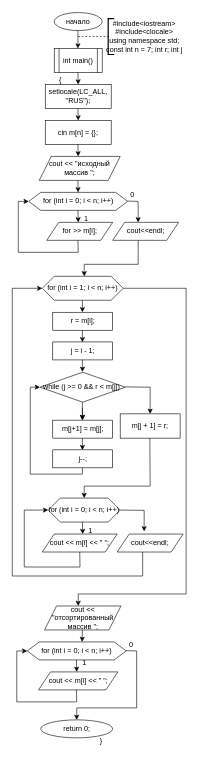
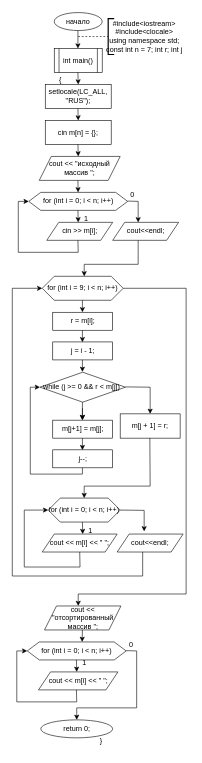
node "for >> m[i];": label "for >> m[i];" -> "cin >> m[i];"
node "for (int i = 1; i < n; i++)": label "for (int i = 1; i < n; i++)" -> "for (int i = 9; i < n; i++)"
